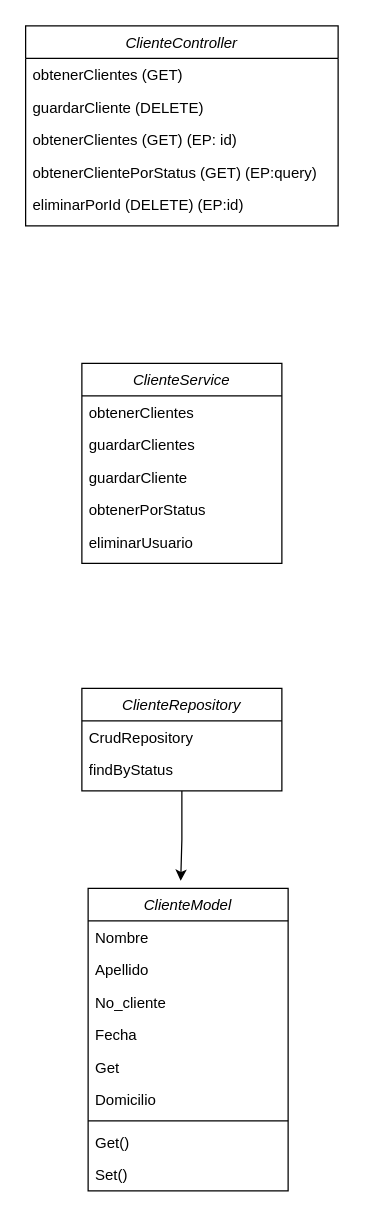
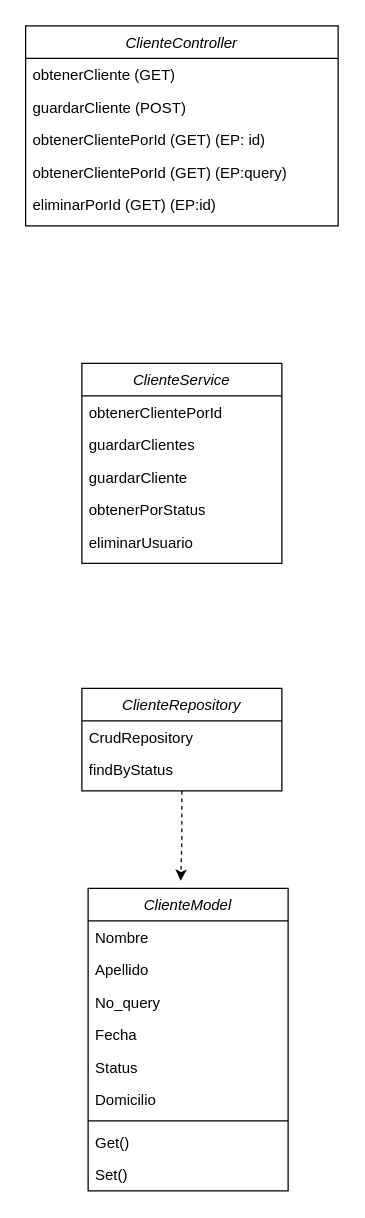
node "obtenerClientes (GET)": label "obtenerClientes (GET)" -> "obtenerCliente (GET)"
node "guardarCliente (DELETE)": label "guardarCliente (DELETE)" -> "guardarCliente (POST)"
node "obtenerClientes (GET) (EP: id)": label "obtenerClientes (GET) (EP: id)" -> "obtenerClientePorId (GET) (EP: id)"
node "obtenerClientePorStatus (GET) (EP:query)": label "obtenerClientePorStatus (GET) (EP:query)" -> "obtenerClientePorId (GET) (EP:query)"
node "eliminarPorId (DELETE) (EP:id)": label "eliminarPorId (DELETE) (EP:id)" -> "eliminarPorId (GET) (EP:id)"
node "obtenerClientes": label "obtenerClientes" -> "obtenerClientePorId"
edge "ClienteRepository" -> "ClienteModel": style solid -> dashed
node "No_cliente": label "No_cliente" -> "No_query"
node "Get": label "Get" -> "Status"
